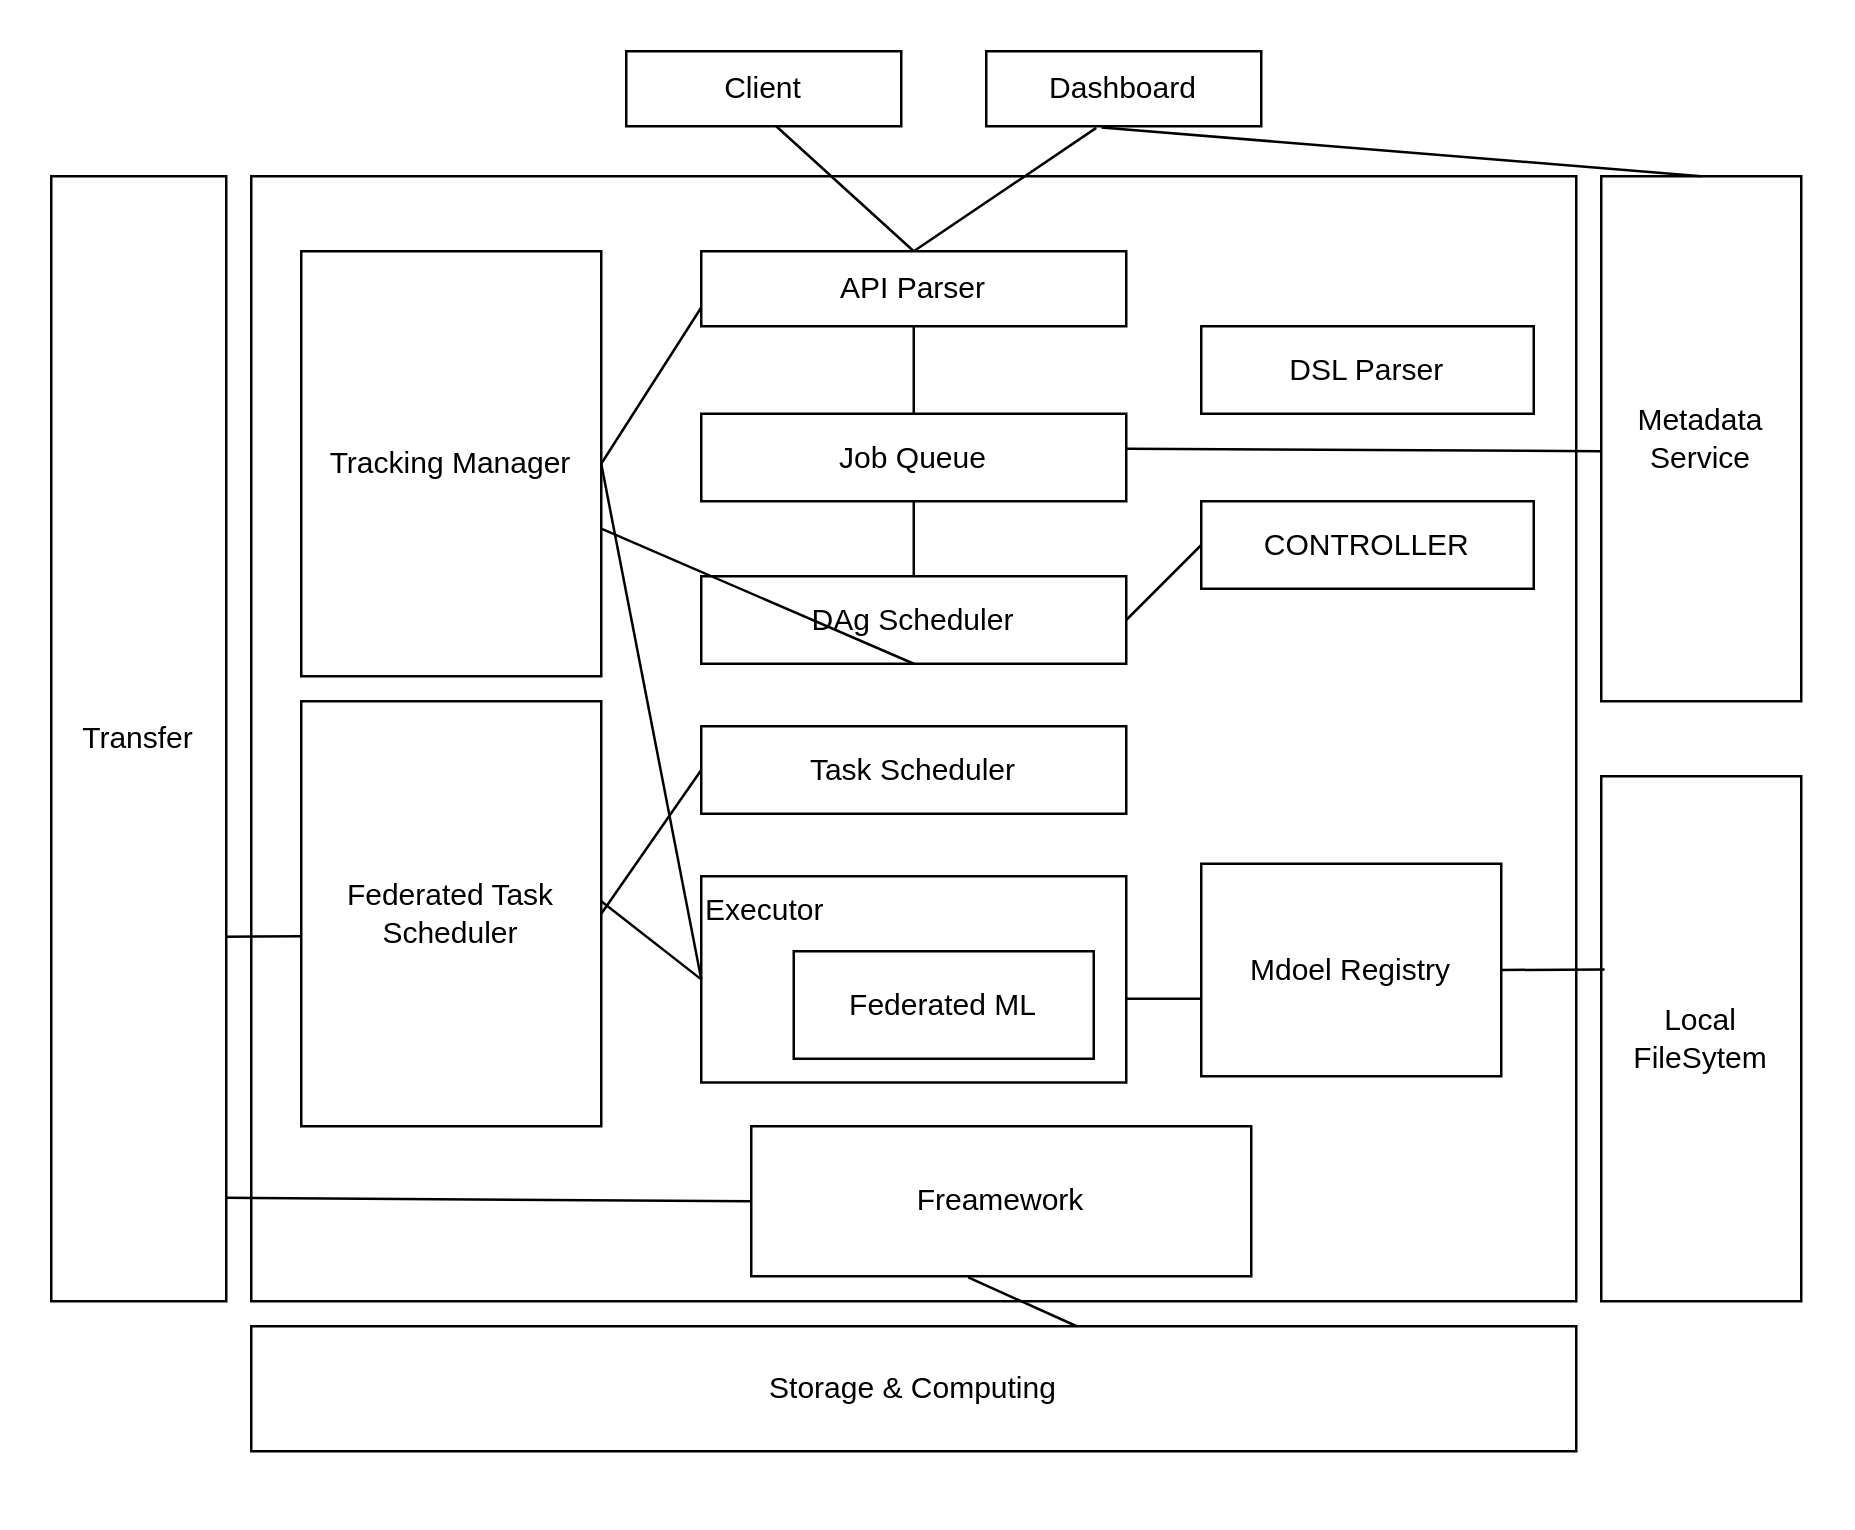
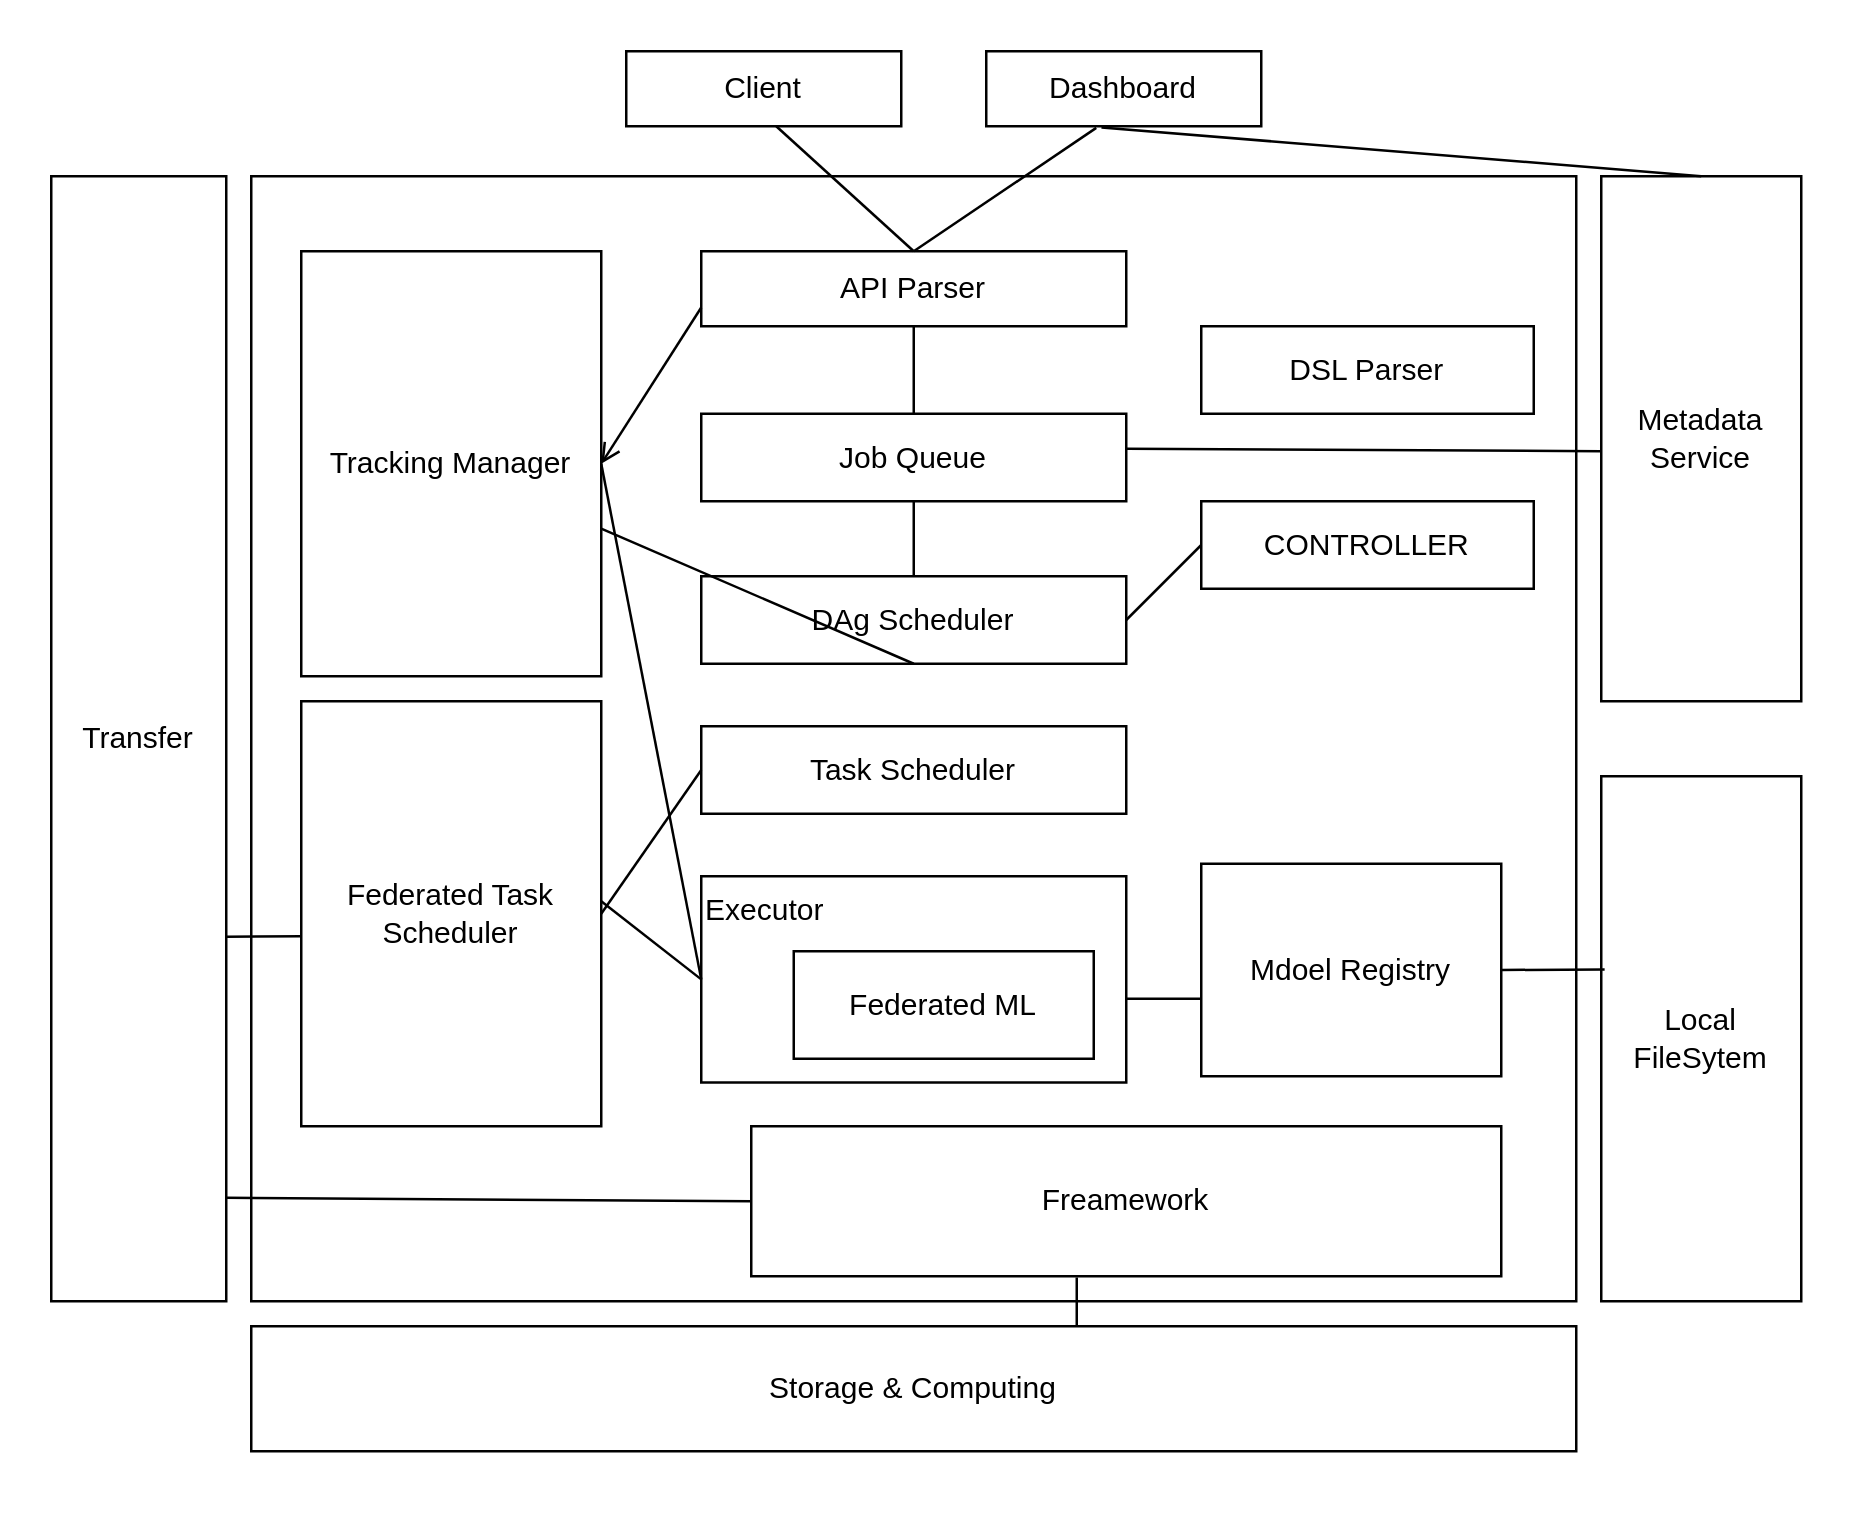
edge "API Parser" -- "Tracking Manager": arrowhead none -> open
node "Freamework": size 500x150 -> 750x150
